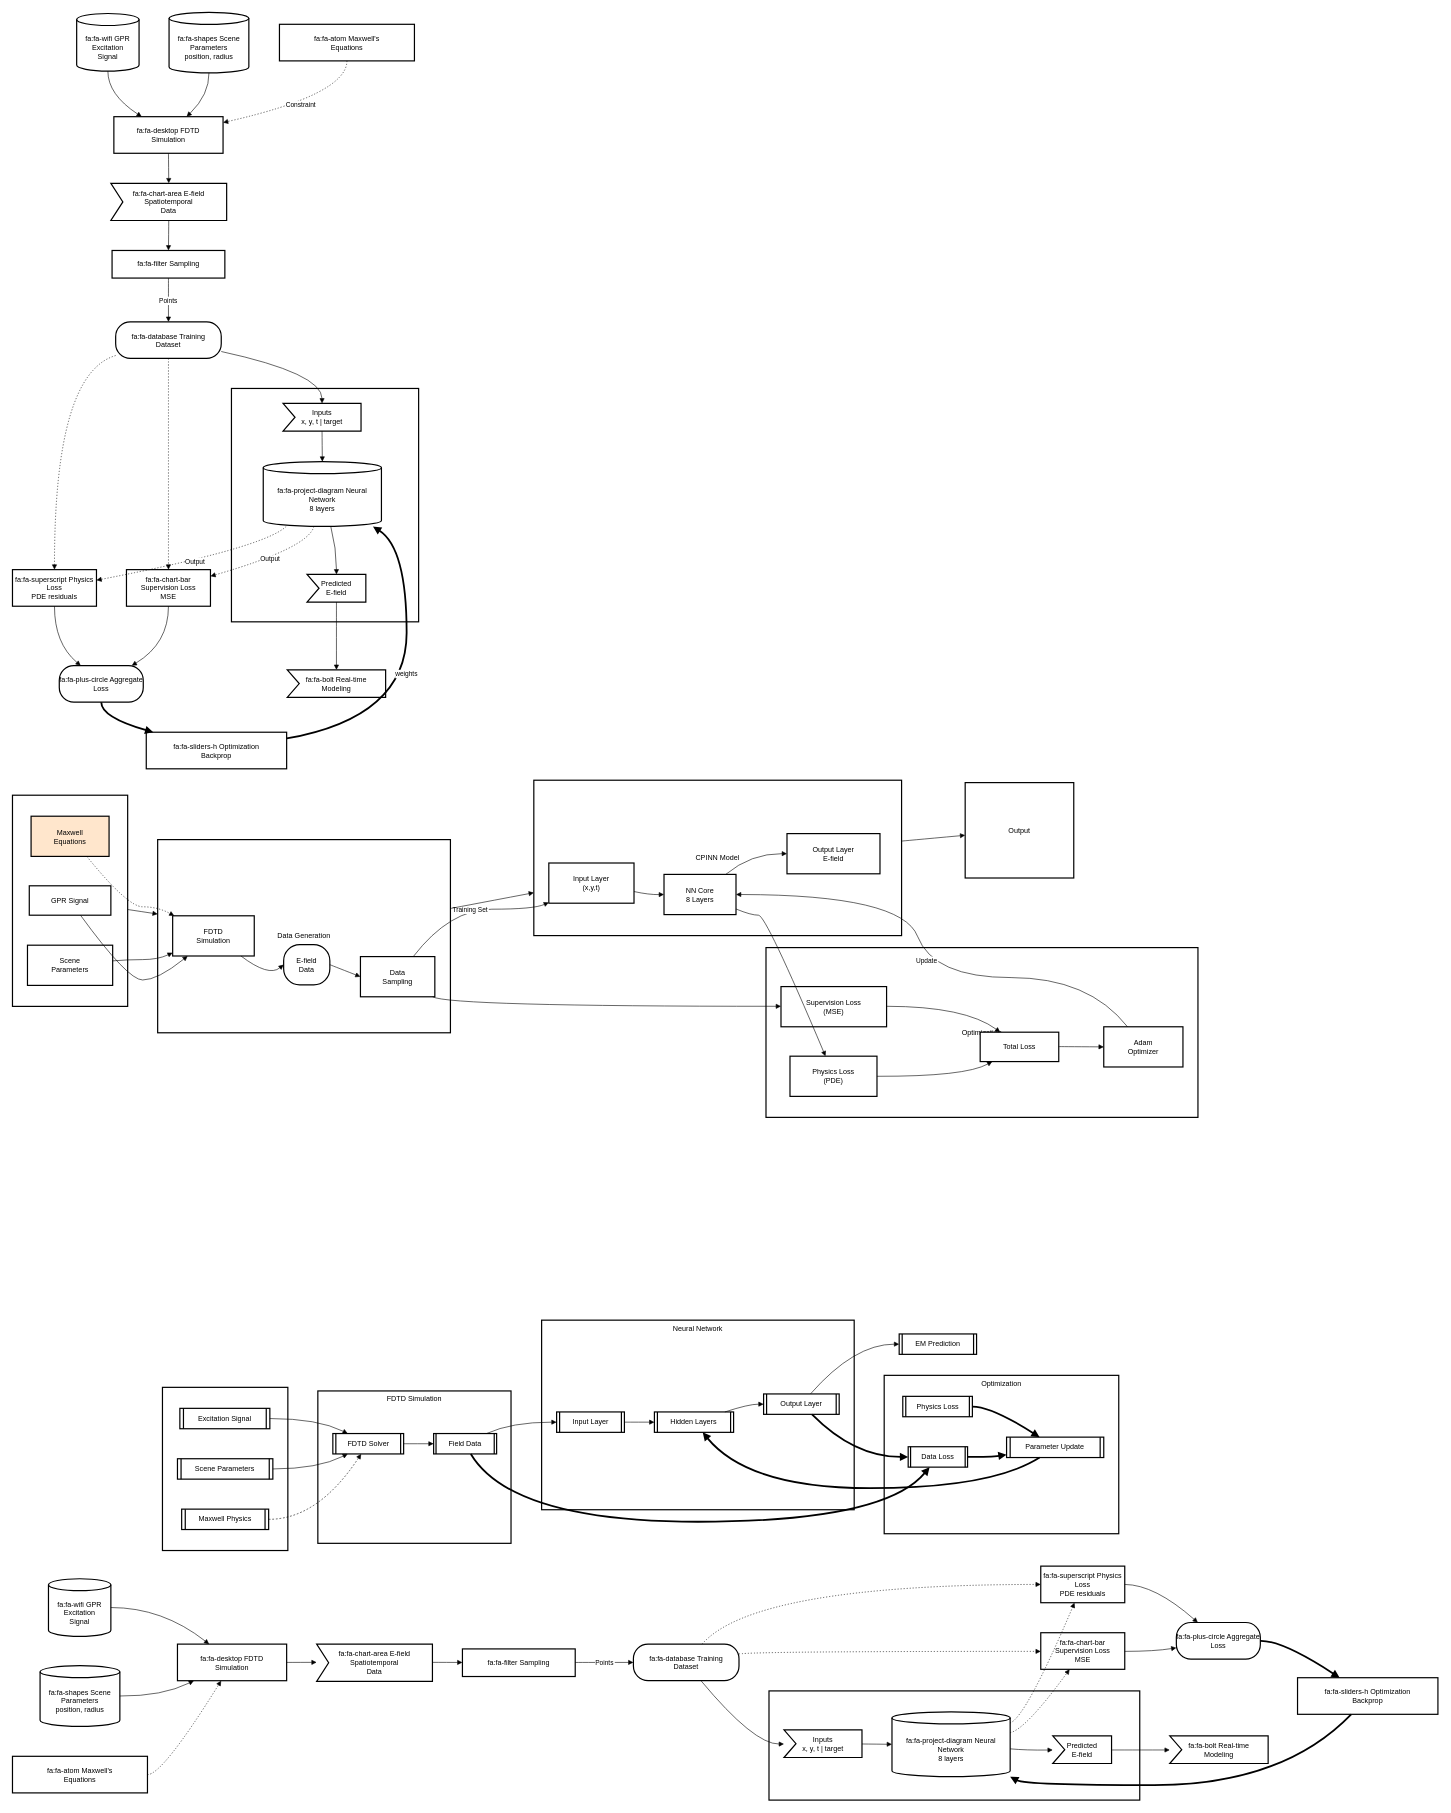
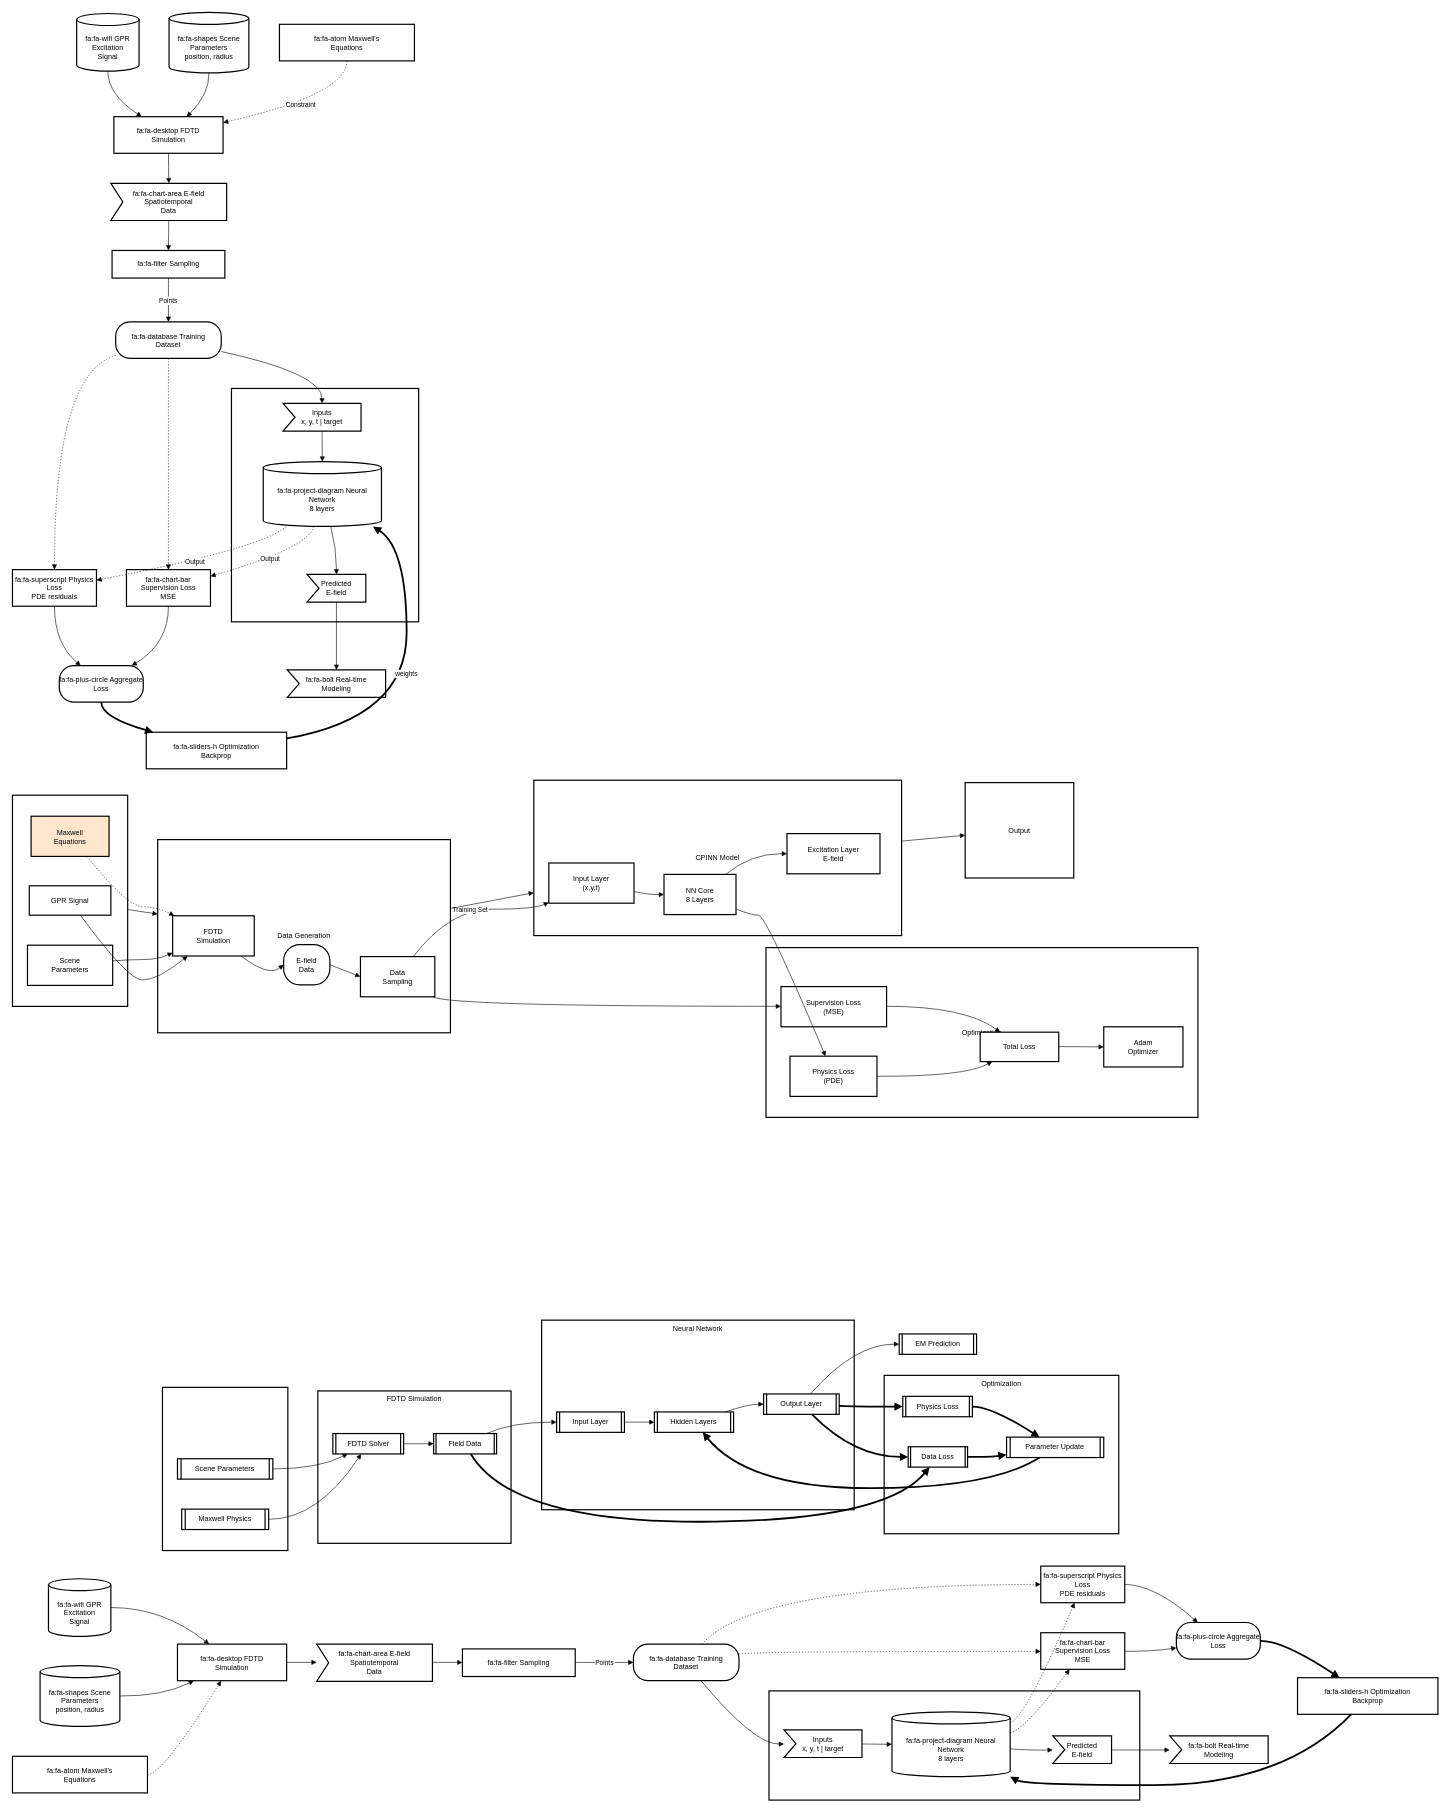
node "Output Layer E-field": label "Output Layer E-field" -> "Excitation Layer E-field"
edge "Adam Optimizer" -> "NN Core 8 Layers": removed, label "Update"
edge "Output Layer" -> "Physics Loss": added
node "Excitation Signal": removed
edge "Excitation Signal" -> "FDTD Solver": removed
edge "Maxwell Physics" -> "FDTD Solver": style dashed -> solid
